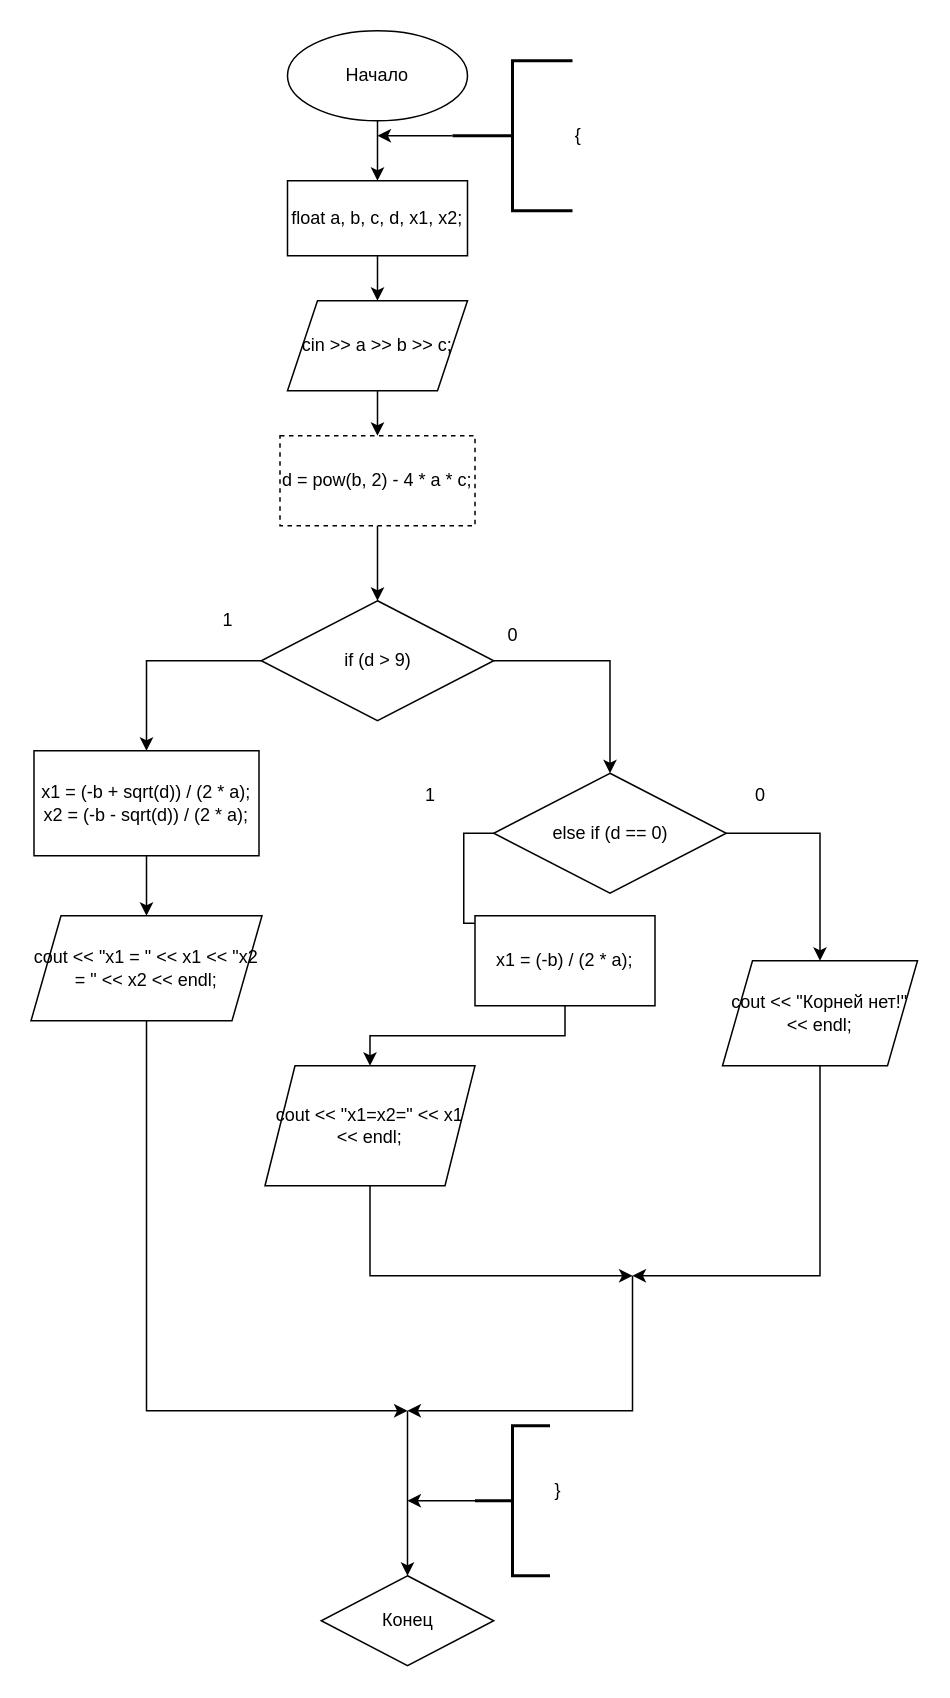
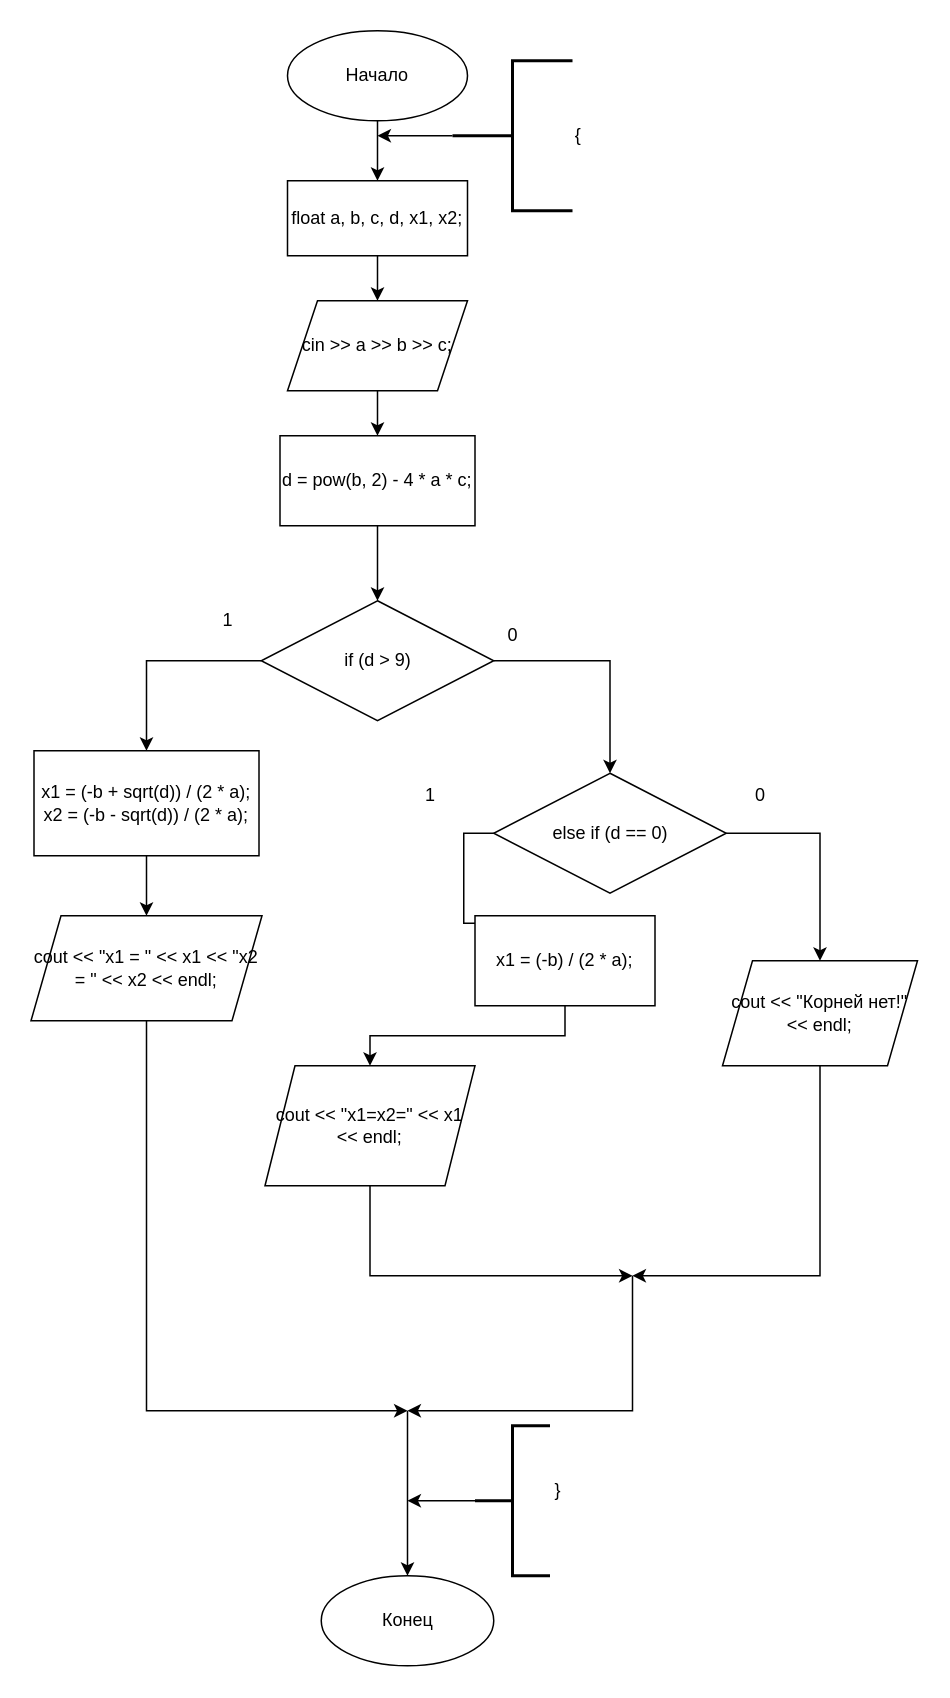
node "d = pow(b, 2) - 4 * a * c;": style dashed -> solid
node "Конец": shape diamond -> ellipse
